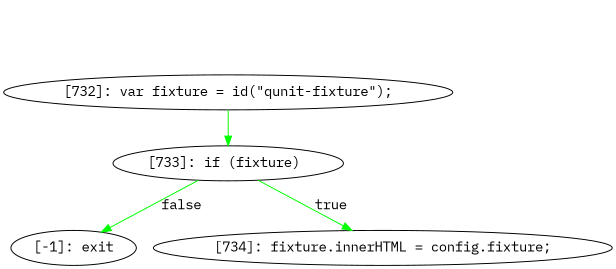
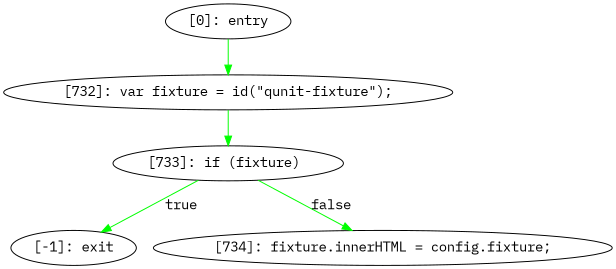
node "[0]: entry": added
edge "[733]: if (fixture)" -> "[-1]: exit": label "false" -> "true"
edge "[733]: if (fixture)" -> "[734]: fixture.innerHTML = config.fixture;": label "true" -> "false"
